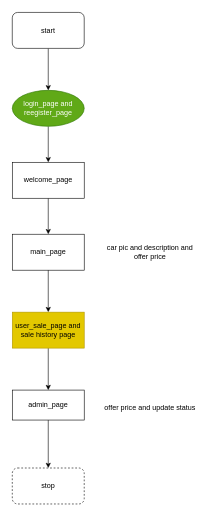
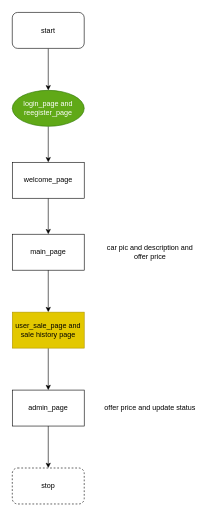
node "admin_page": size 72x30 -> 72x36
